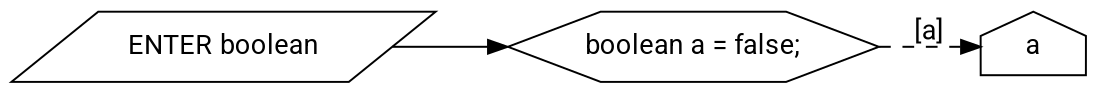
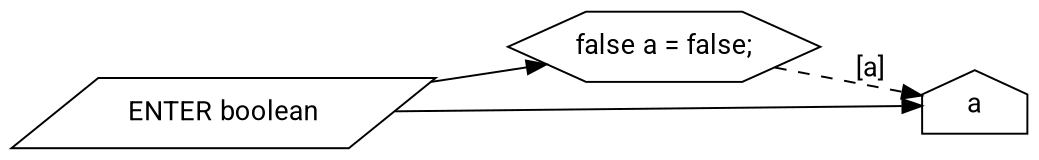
node "boolean a = false;": label "boolean a = false;" -> "false a = false;"
edge "ENTER boolean" -> "a": added
